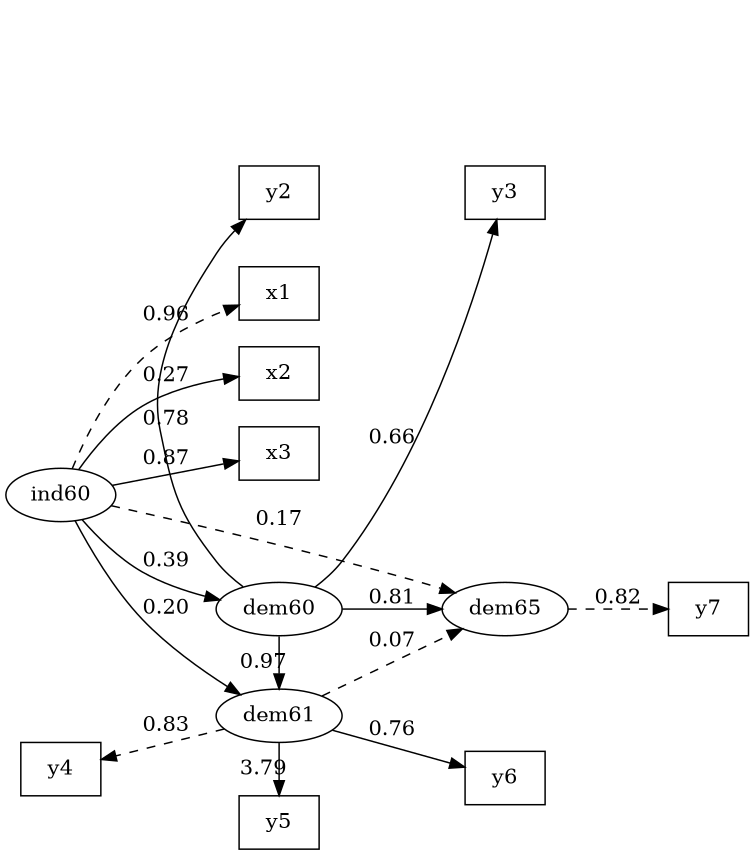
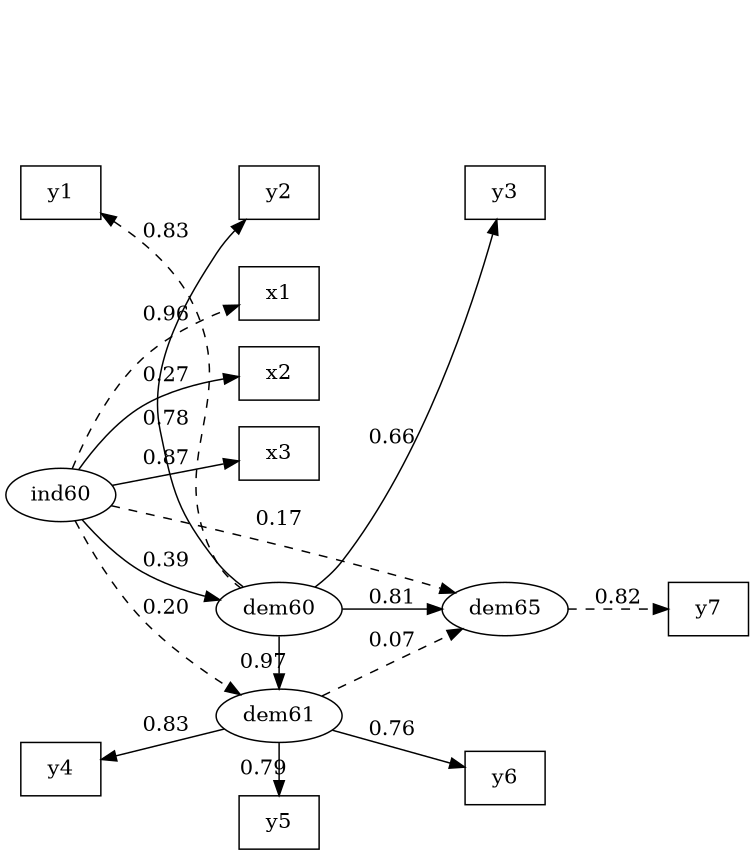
node "y1": added
edge "ind60" -> "dem61": style solid -> dashed
edge "dem61" -> "y4": style dashed -> solid
edge "dem61" -> "y5": label "3.79" -> "0.79"
